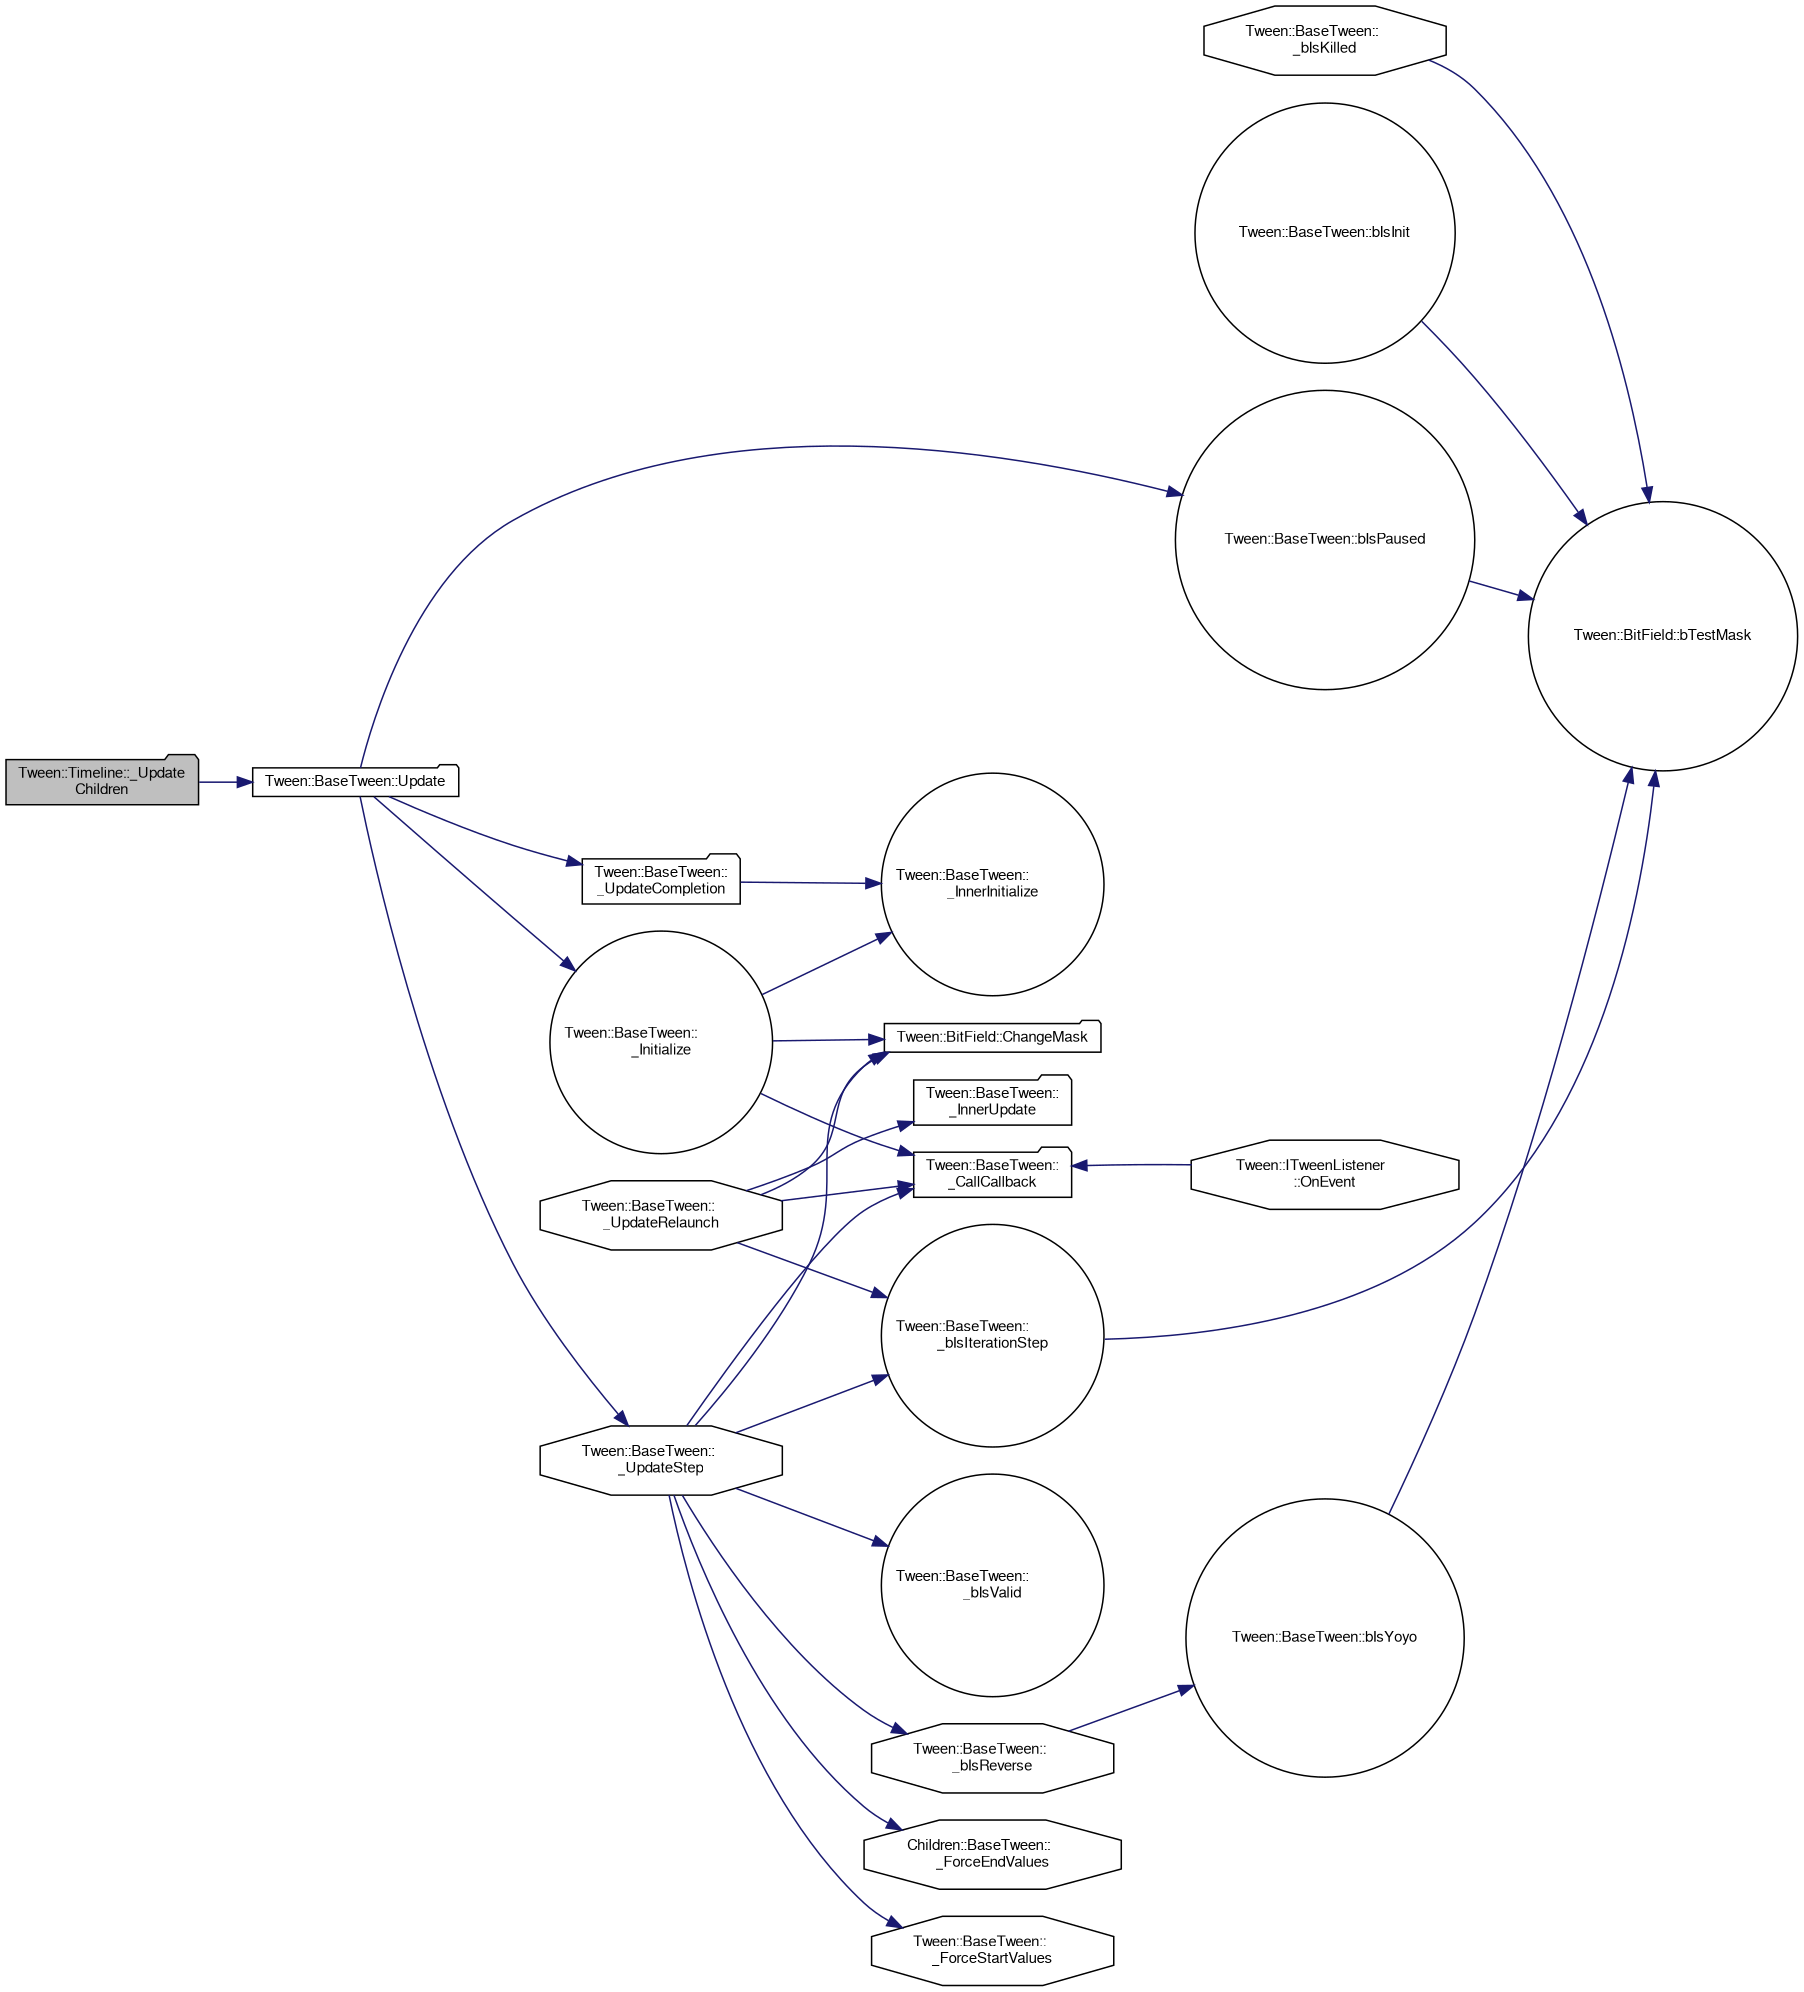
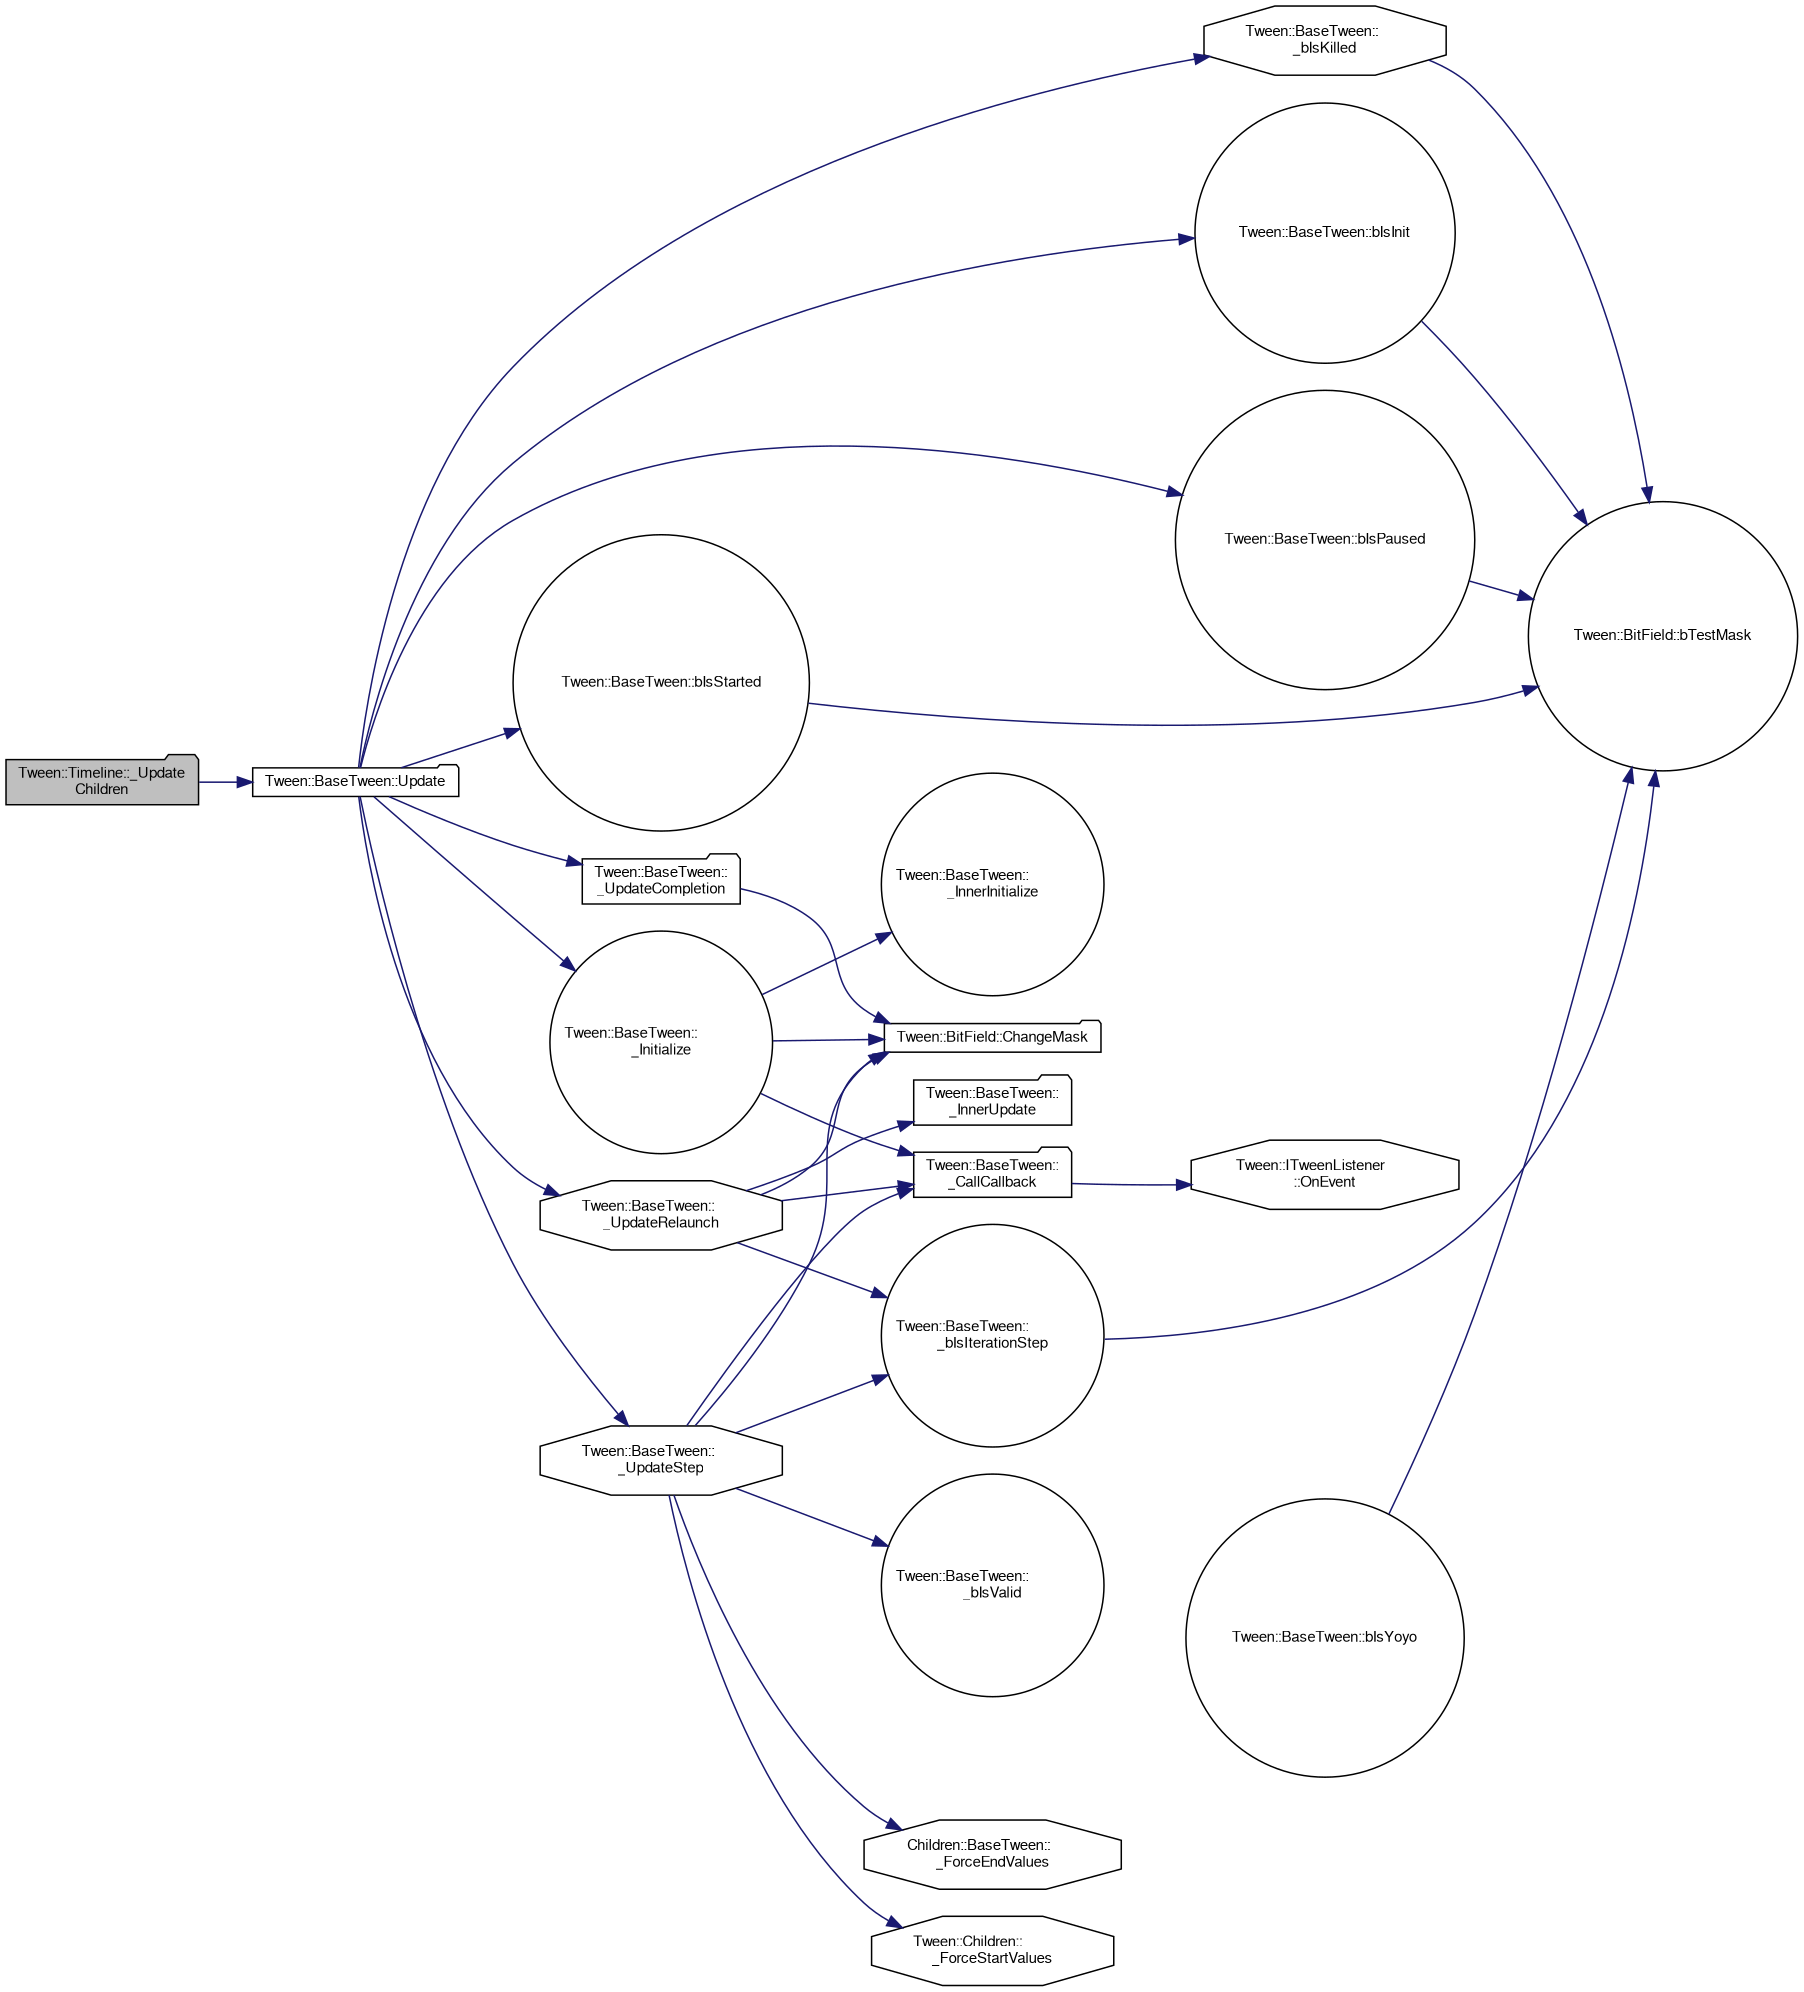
edge "Tween::BaseTween::Update" -> "Tween::BaseTween:: _bIsKilled": added
edge "Tween::BaseTween::Update" -> "Tween::BaseTween::bIsInit": added
node "Tween::BaseTween::bIsStarted": added
edge "Tween::BaseTween:: _UpdateCompletion" -> "Tween::BaseTween:: _InnerInitialize": now "Tween::BaseTween:: _UpdateCompletion" -> "Tween::BitField::ChangeMask"
edge "Tween::BaseTween::Update" -> "Tween::BaseTween:: _UpdateRelaunch": added
edge "Tween::ITweenListener ::OnEvent" -> "Tween::BaseTween:: _CallCallback": reversed
node "Tween::BaseTween:: _bIsReverse": removed
node "Tween::BaseTween:: _ForceStartValues": label "Tween::BaseTween:: _ForceStartValues" -> "Tween::Children:: _ForceStartValues"
